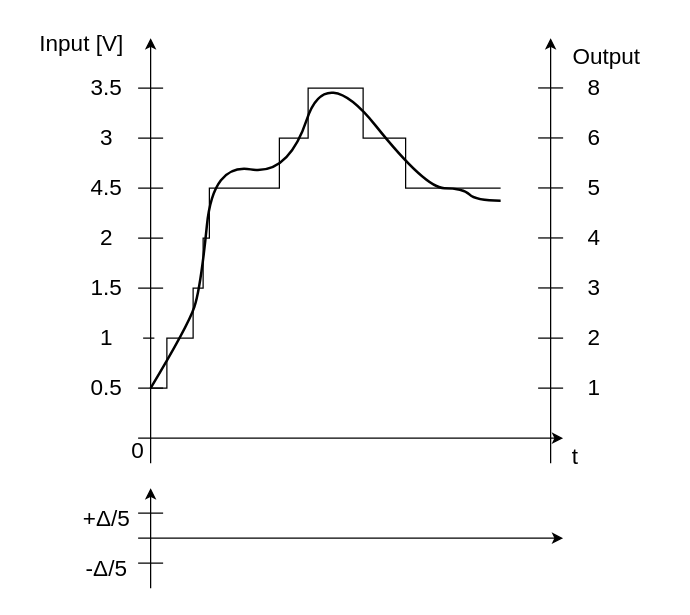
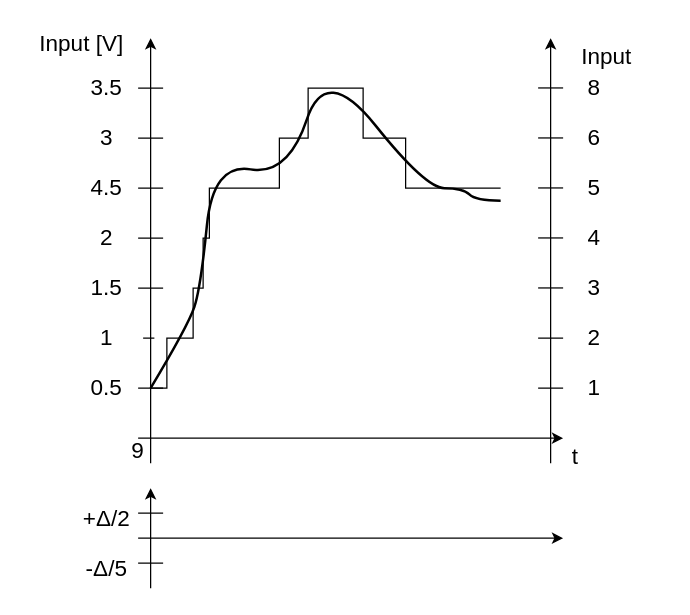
node "Output": label "Output" -> "Input"
node "0": label "0" -> "9"
node "+Δ/5": label "+Δ/5" -> "+Δ/2"
